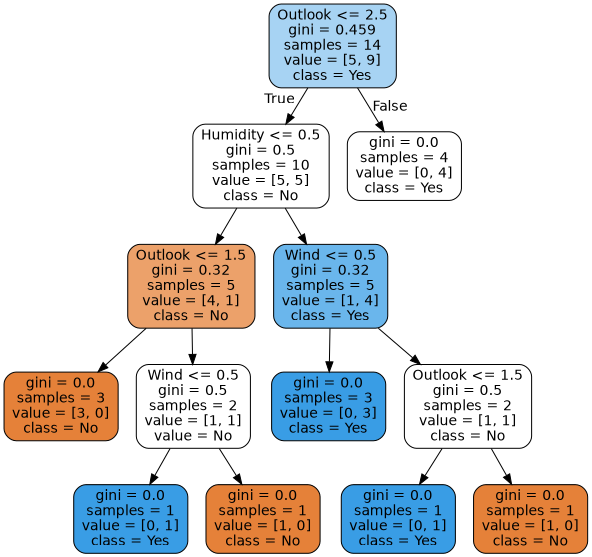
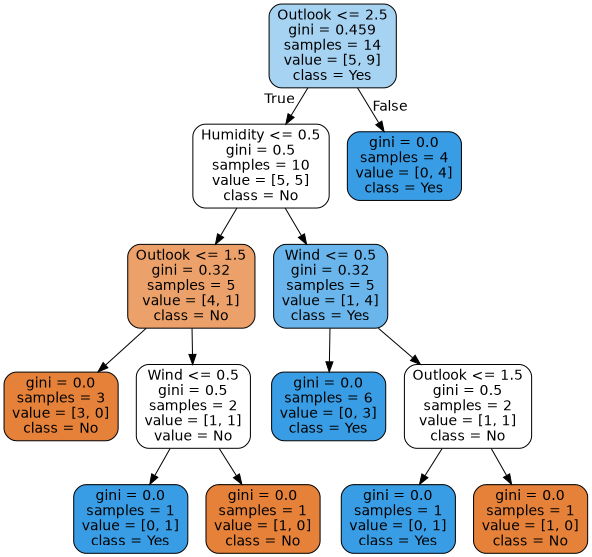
node "gini = 0.0 samples = 4 value = [0, 4] class = Yes": fillcolor #e5813900 -> #399de5ff
node "gini = 0.0 samples = 3 value = [0, 3] class = Yes": label "gini = 0.0 samples = 3 value = [0, 3] class = Yes" -> "gini = 0.0 samples = 6 value = [0, 3] class = Yes"
